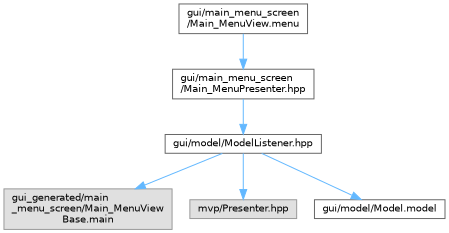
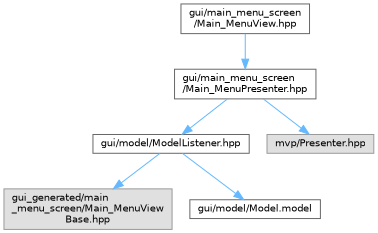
node "gui/main_menu_screen /Main_MenuView.menu": label "gui/main_menu_screen /Main_MenuView.menu" -> "gui/main_menu_screen /Main_MenuView.hpp"
edge "gui/model/ModelListener.hpp" -> "mvp/Presenter.hpp": now "gui/main_menu_screen /Main_MenuPresenter.hpp" -> "mvp/Presenter.hpp"
node "gui_generated/main _menu_screen/Main_MenuView Base.main": label "gui_generated/main _menu_screen/Main_MenuView Base.main" -> "gui_generated/main _menu_screen/Main_MenuView Base.hpp"
